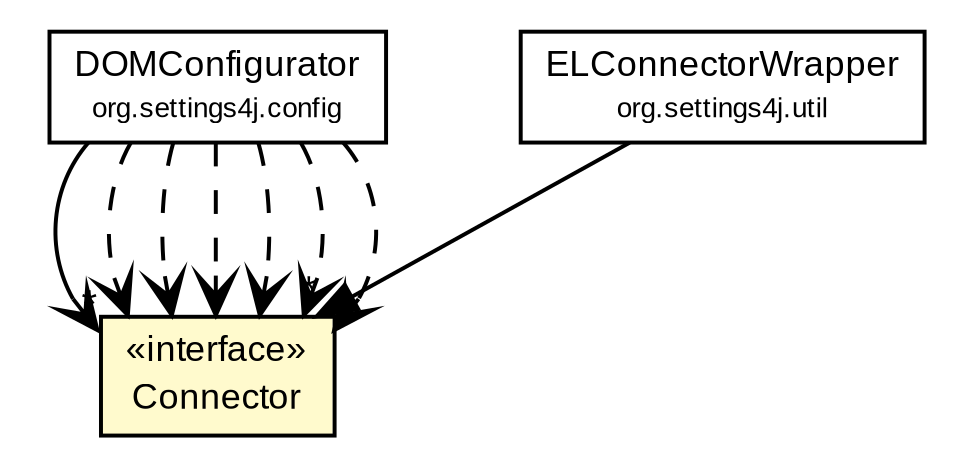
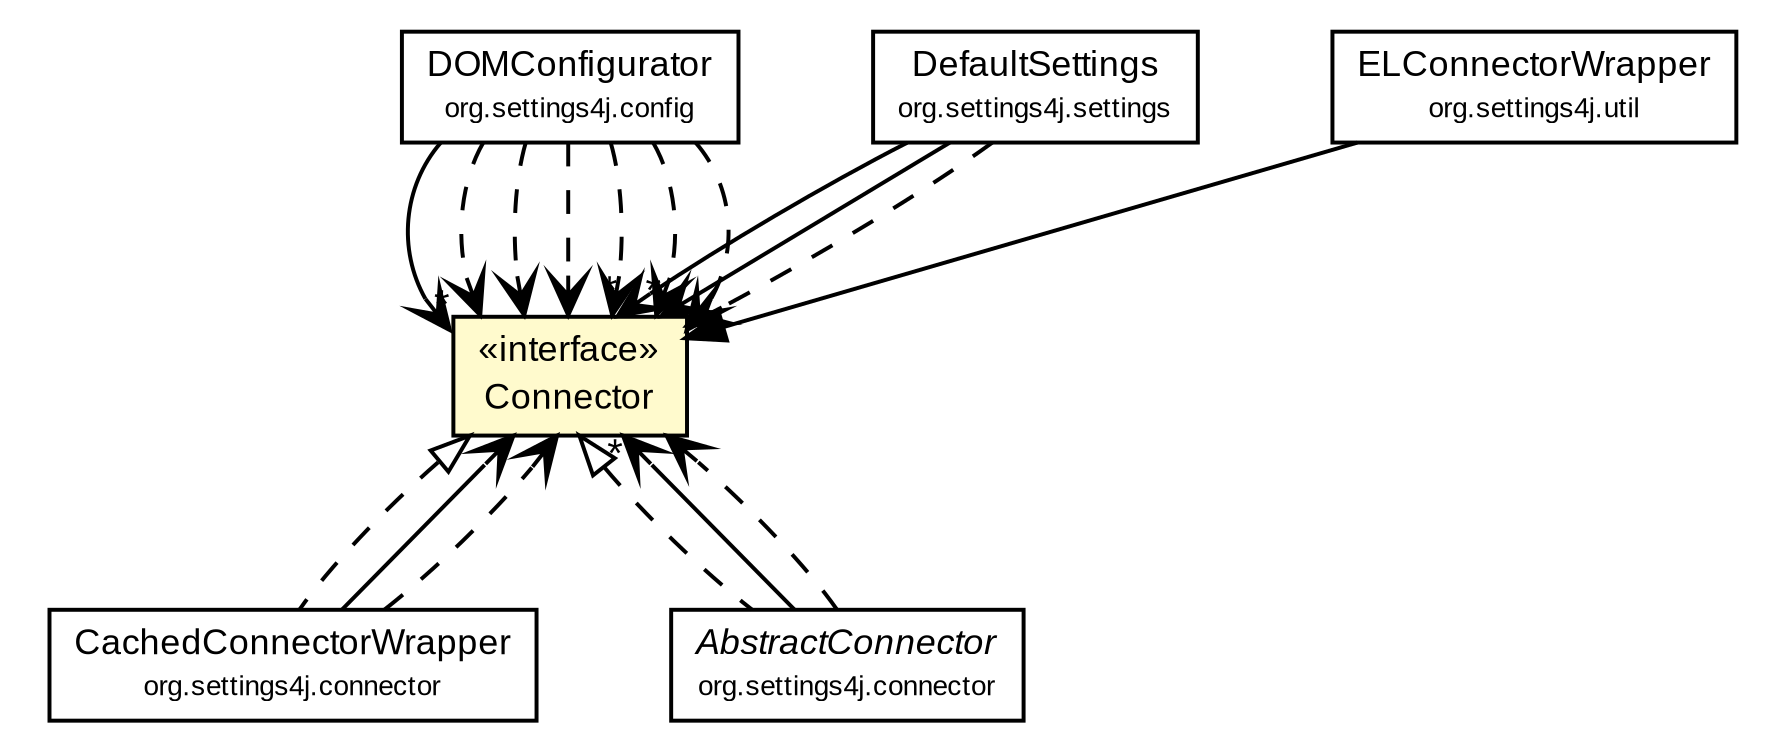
node "DefaultSettings": added
node "CachedConnectorWrapper": added
node "AbstractConnector": added
